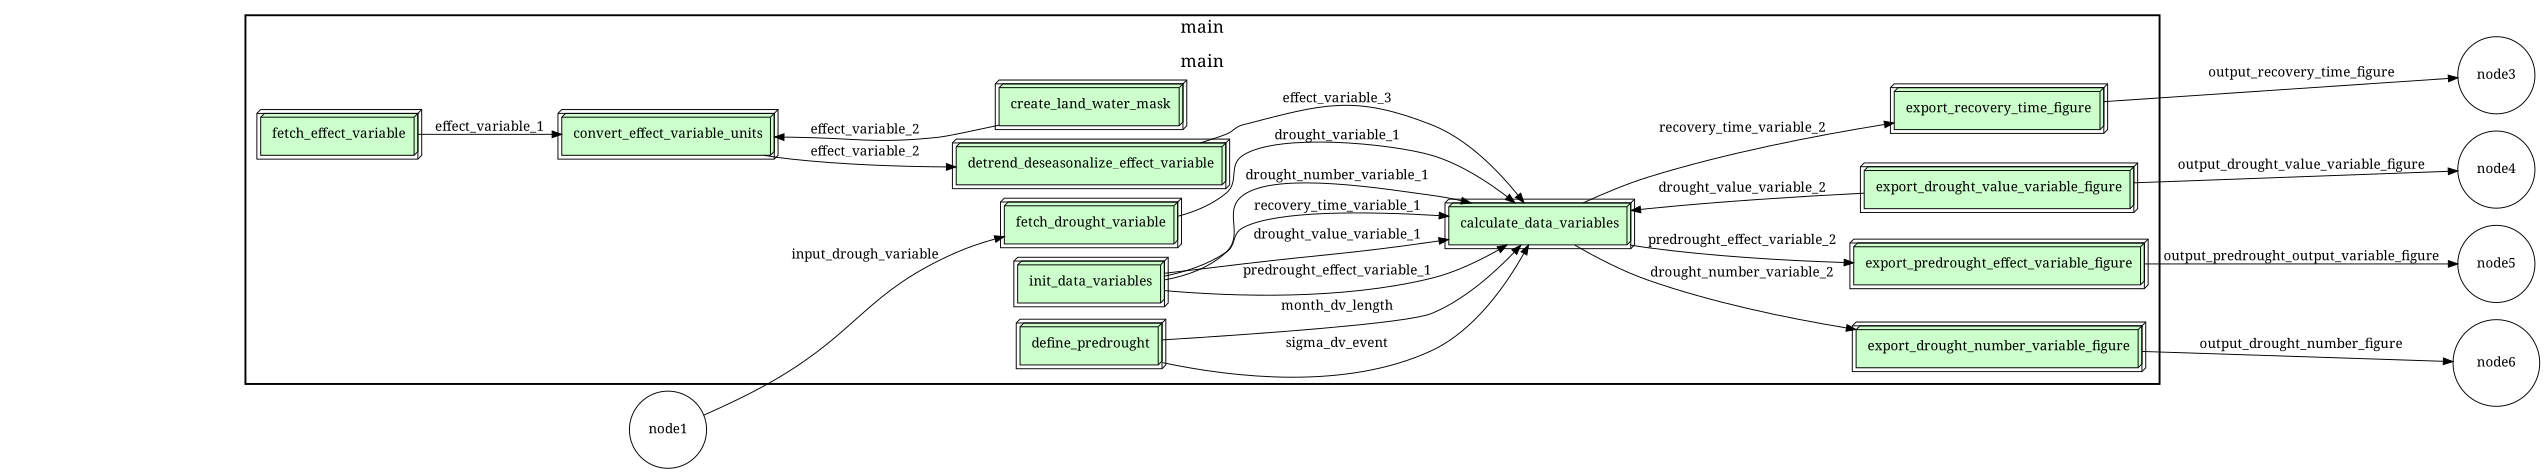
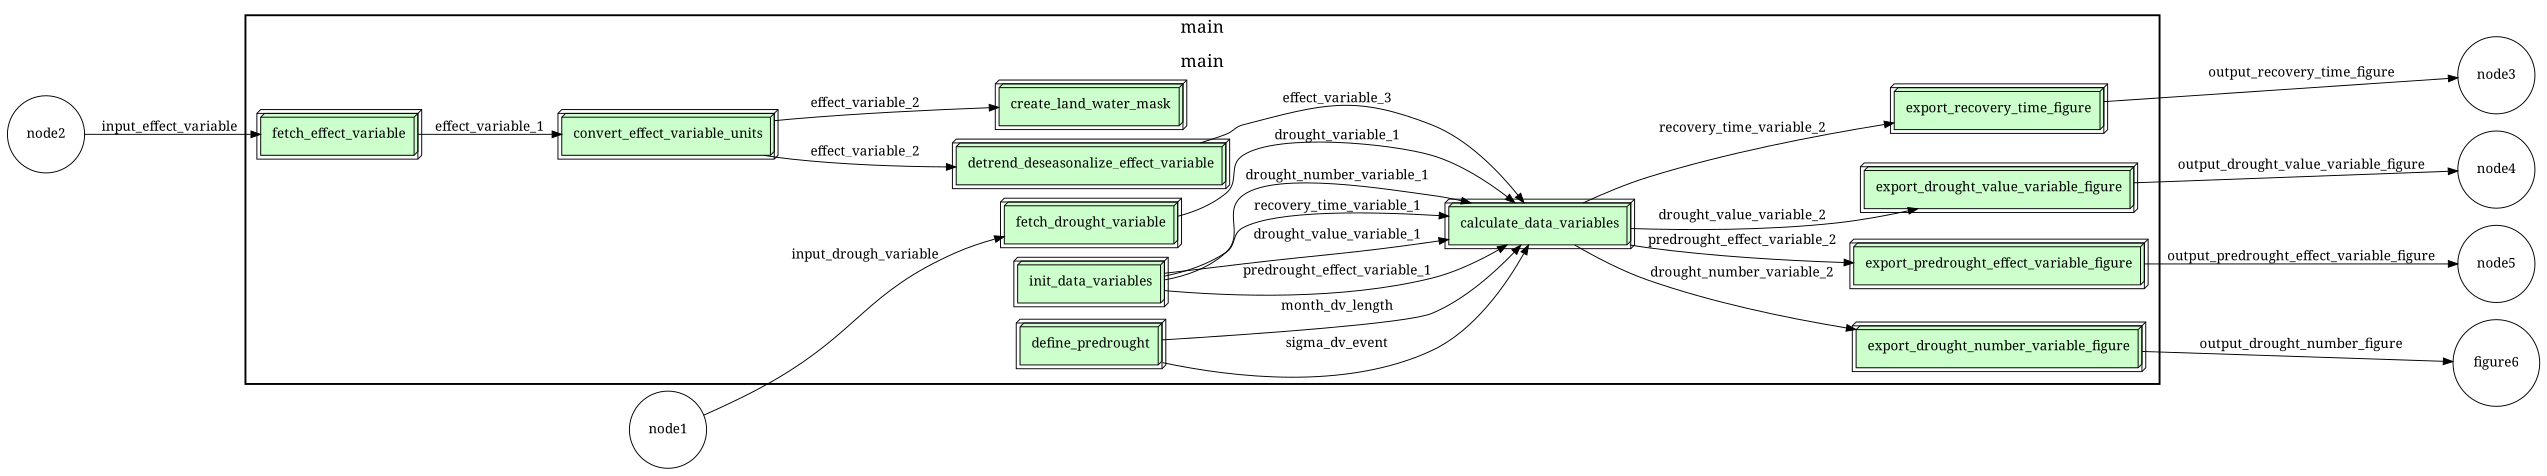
node "node2": added
edge "create_land_water_mask" -> "convert_effect_variable_units": reversed
edge "export_drought_value_variable_figure" -> "calculate_data_variables": reversed
edge "export_predrought_effect_variable_figure" -> "node5": label "output_predrought_output_variable_figure" -> "output_predrought_effect_variable_figure"
node "node6": label "node6" -> "figure6"
